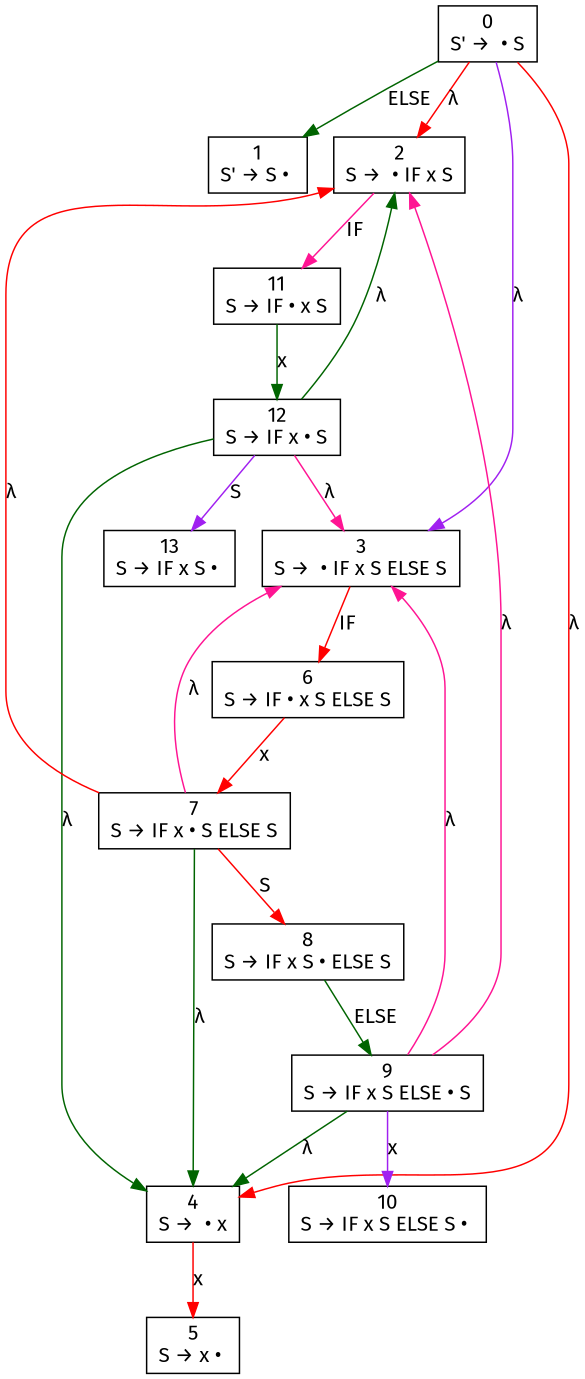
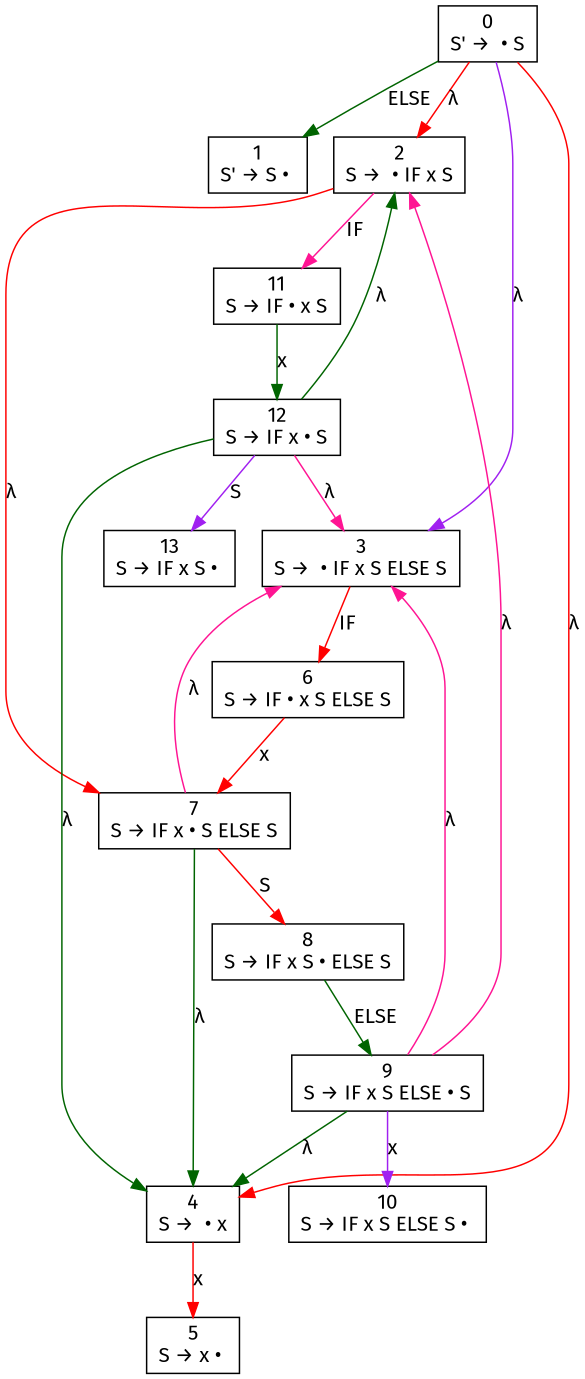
edge "7" -> "2": reversed
